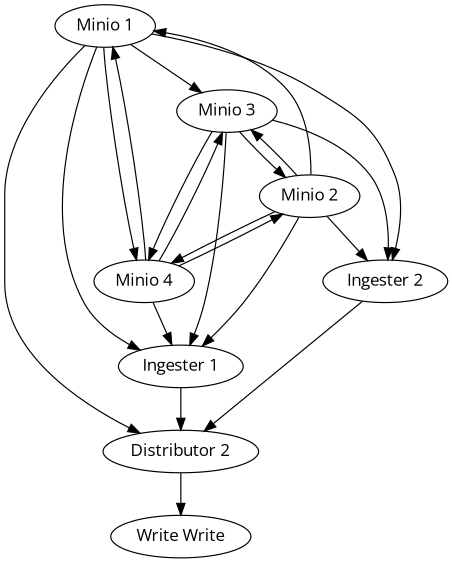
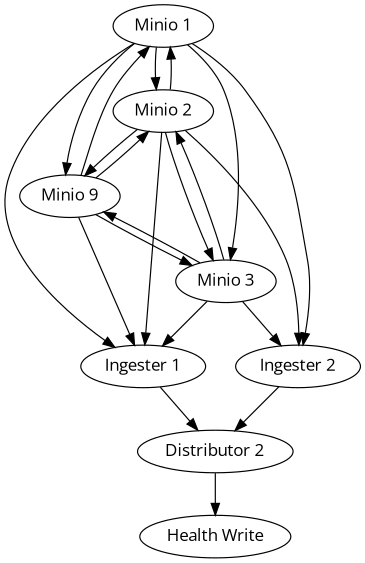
edge "Minio 1" -> "Distributor 2": now "Minio 1" -> "Minio 2"
node "Minio 4": label "Minio 4" -> "Minio 9"
node "Write Write": label "Write Write" -> "Health Write"
